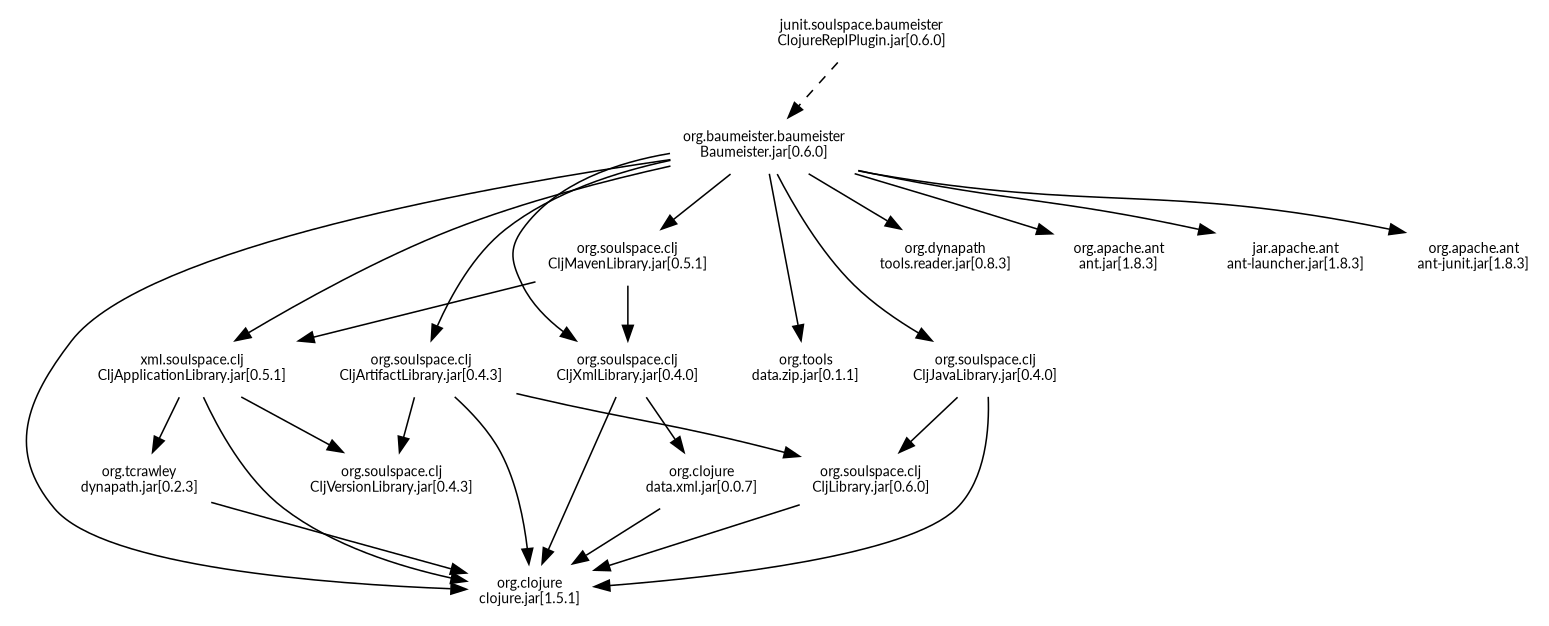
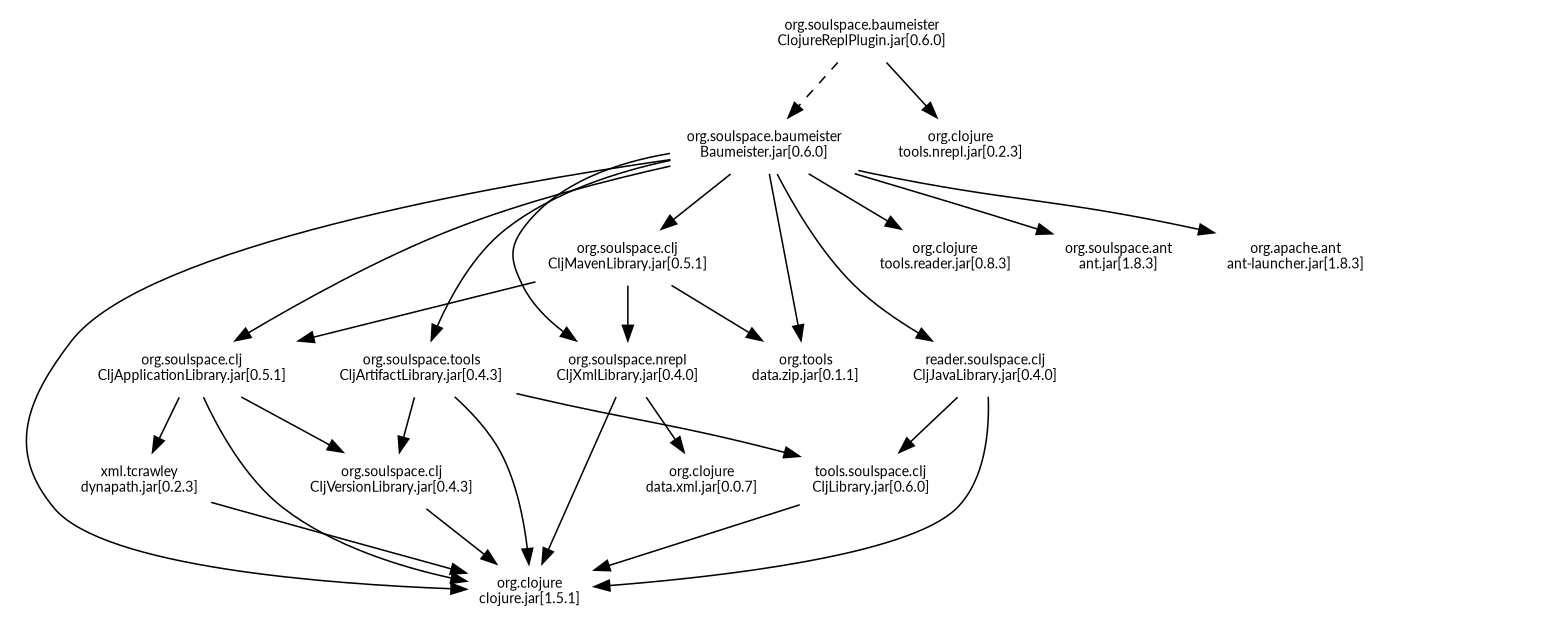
node "junit.soulspace.baumeister ClojureReplPlugin.jar[0.6.0]": label "junit.soulspace.baumeister ClojureReplPlugin.jar[0.6.0]" -> "org.soulspace.baumeister ClojureReplPlugin.jar[0.6.0]"
node "org.baumeister.baumeister Baumeister.jar[0.6.0]": label "org.baumeister.baumeister Baumeister.jar[0.6.0]" -> "org.soulspace.baumeister Baumeister.jar[0.6.0]"
node "org.clojure tools.nrepl.jar[0.2.3]": added
node "org.dynapath tools.reader.jar[0.8.3]": label "org.dynapath tools.reader.jar[0.8.3]" -> "org.clojure tools.reader.jar[0.8.3]"
node "org.apache.ant ant.jar[1.8.3]": label "org.apache.ant ant.jar[1.8.3]" -> "org.soulspace.ant ant.jar[1.8.3]"
node "jar.apache.ant ant-launcher.jar[1.8.3]": label "jar.apache.ant ant-launcher.jar[1.8.3]" -> "org.apache.ant ant-launcher.jar[1.8.3]"
node "org.apache.ant ant-junit.jar[1.8.3]": removed
edge "org.soulspace.clj CljMavenLibrary.jar[0.5.1]" -> "org.tools data.zip.jar[0.1.1]": added
node "xml.soulspace.clj CljApplicationLibrary.jar[0.5.1]": label "xml.soulspace.clj CljApplicationLibrary.jar[0.5.1]" -> "org.soulspace.clj CljApplicationLibrary.jar[0.5.1]"
node "org.soulspace.clj CljArtifactLibrary.jar[0.4.3]": label "org.soulspace.clj CljArtifactLibrary.jar[0.4.3]" -> "org.soulspace.tools CljArtifactLibrary.jar[0.4.3]"
node "org.soulspace.clj CljXmlLibrary.jar[0.4.0]": label "org.soulspace.clj CljXmlLibrary.jar[0.4.0]" -> "org.soulspace.nrepl CljXmlLibrary.jar[0.4.0]"
node "org.soulspace.clj CljJavaLibrary.jar[0.4.0]": label "org.soulspace.clj CljJavaLibrary.jar[0.4.0]" -> "reader.soulspace.clj CljJavaLibrary.jar[0.4.0]"
node "org.tcrawley dynapath.jar[0.2.3]": label "org.tcrawley dynapath.jar[0.2.3]" -> "xml.tcrawley dynapath.jar[0.2.3]"
node "org.soulspace.clj CljLibrary.jar[0.6.0]": label "org.soulspace.clj CljLibrary.jar[0.6.0]" -> "tools.soulspace.clj CljLibrary.jar[0.6.0]"
edge "org.clojure data.xml.jar[0.0.7]" -> "org.clojure clojure.jar[1.5.1]": now "org.soulspace.clj CljVersionLibrary.jar[0.4.3]" -> "org.clojure clojure.jar[1.5.1]"
